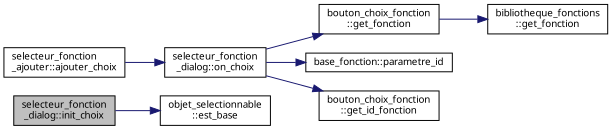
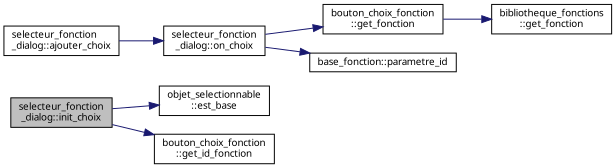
node "selecteur_fonction _ajouter::ajouter_choix": label "selecteur_fonction _ajouter::ajouter_choix" -> "selecteur_fonction _dialog::ajouter_choix"
edge "selecteur_fonction _dialog::on_choix" -> "bouton_choix_fonction ::get_id_fonction": now "selecteur_fonction _dialog::init_choix" -> "bouton_choix_fonction ::get_id_fonction"
